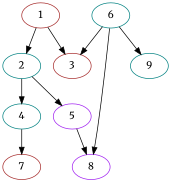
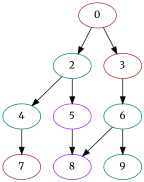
node "1": label "1" -> "0"
edge "6" -> "3": reversed
